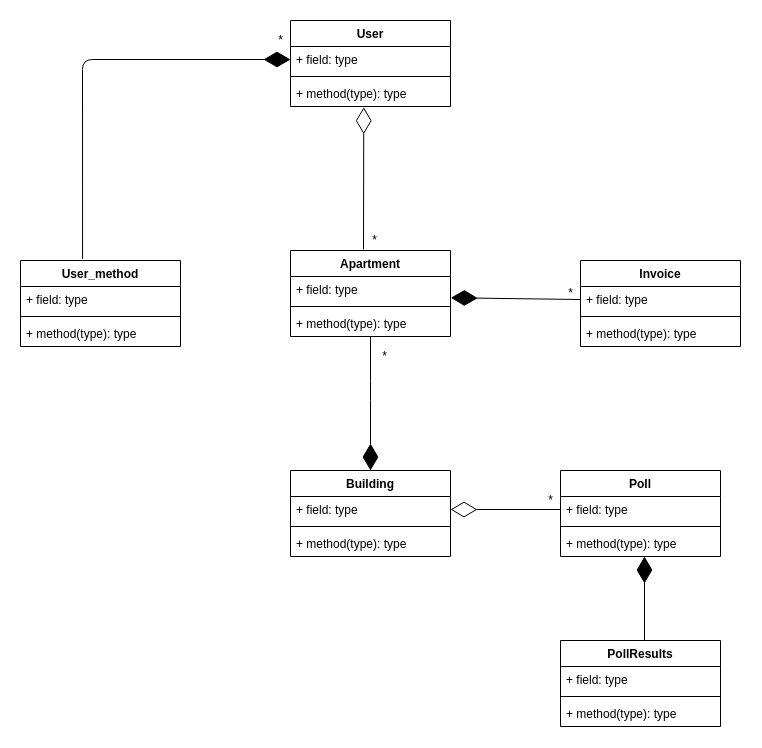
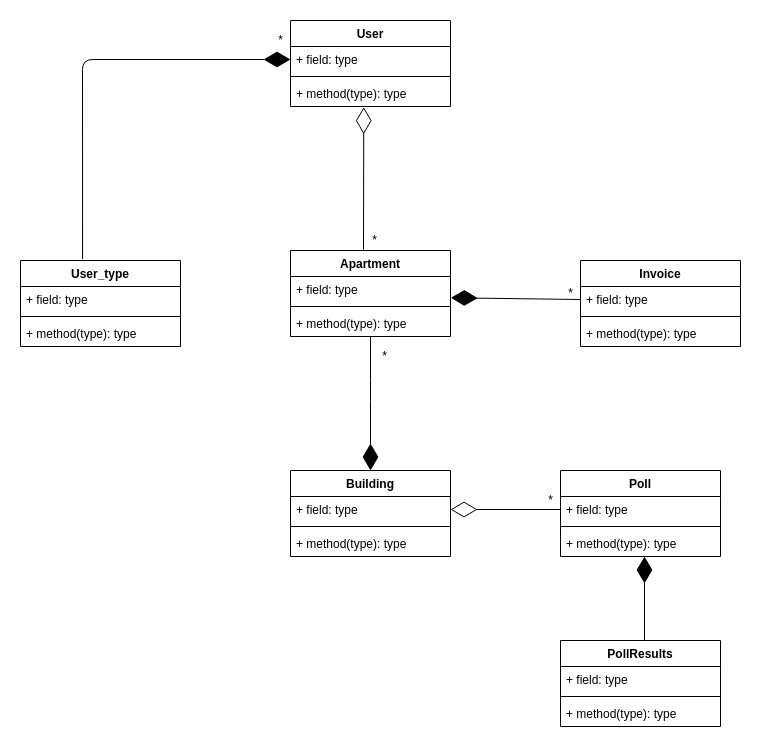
node "User_method": label "User_method" -> "User_type"
